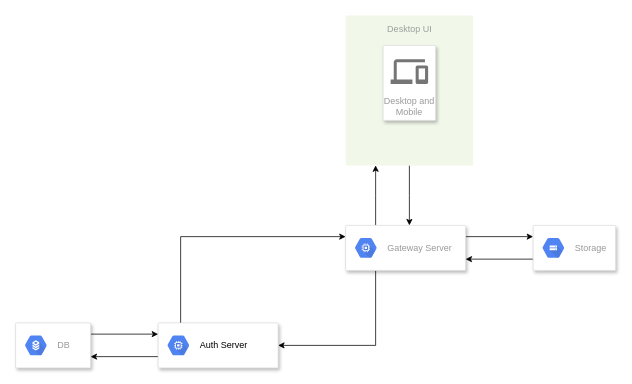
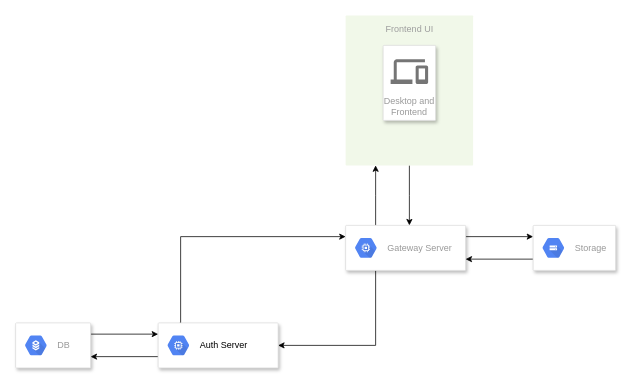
node "Desktop UI": label "Desktop UI" -> "Frontend UI"
node "Desktop and Mobile": label "Desktop and Mobile" -> "Desktop and Frontend"
